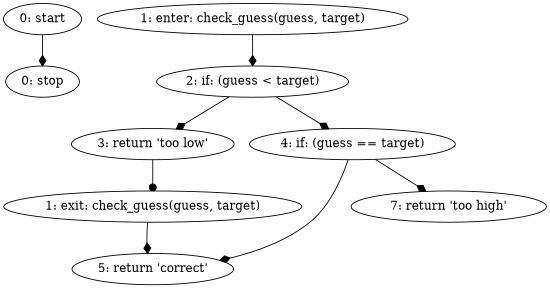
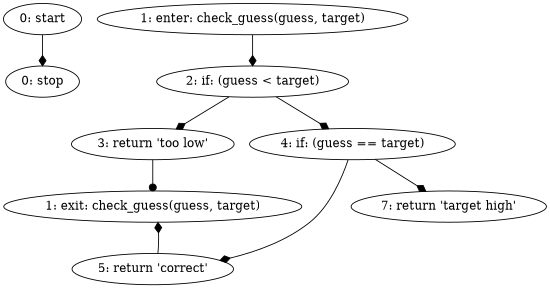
node "7: return 'too high'": label "7: return 'too high'" -> "7: return 'target high'"
edge "1: exit: check_guess(guess, target)" -> "5: return 'correct'": reversed
